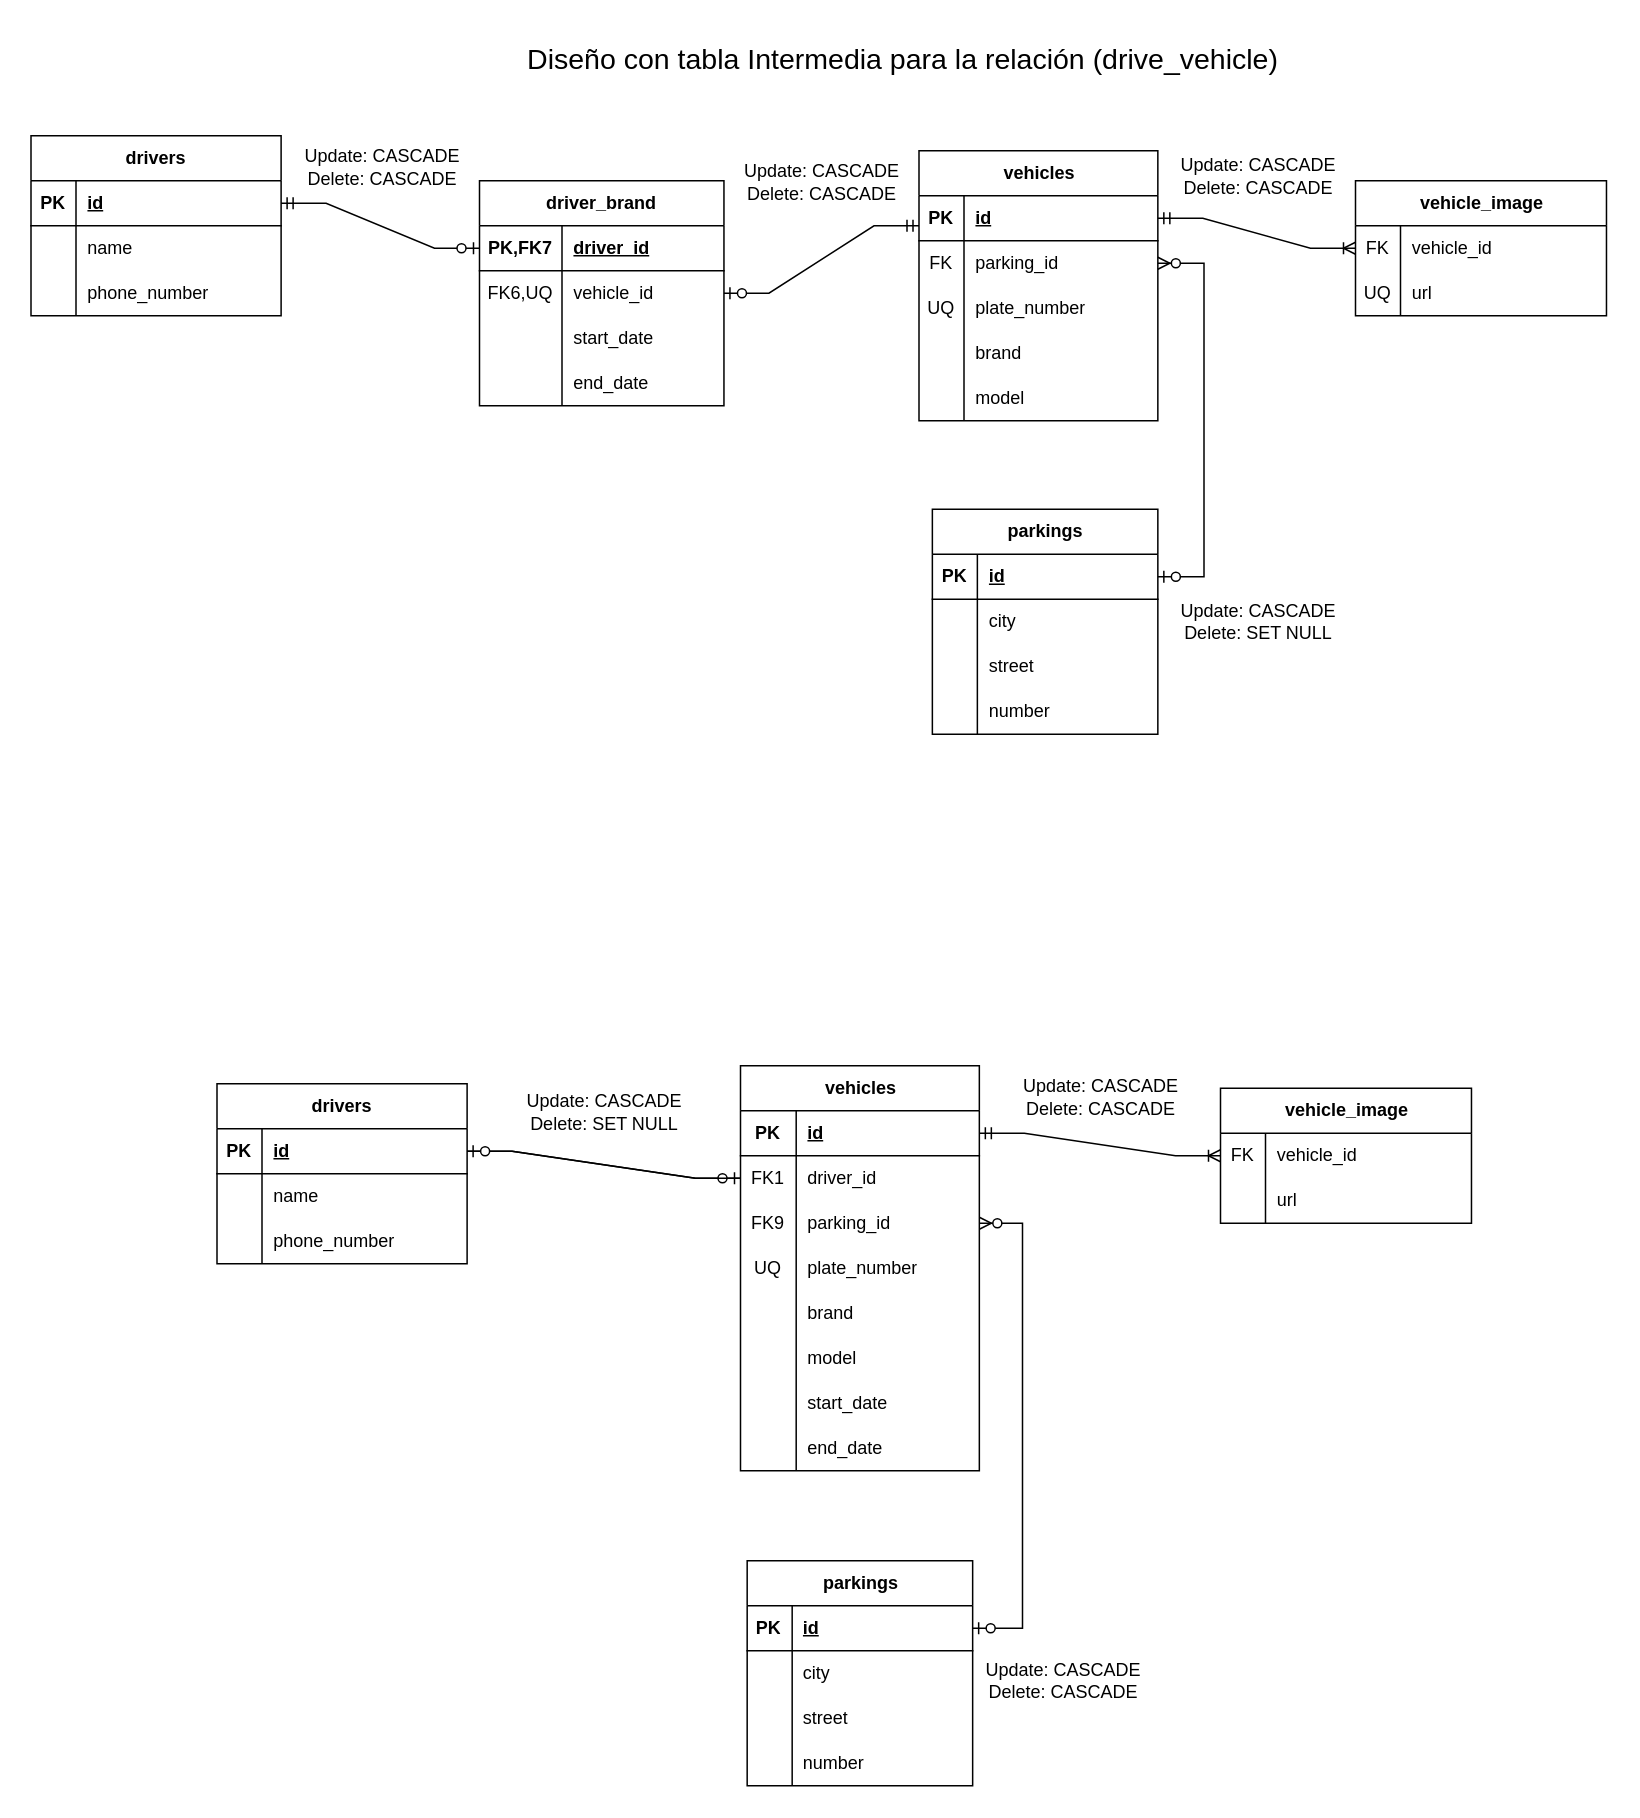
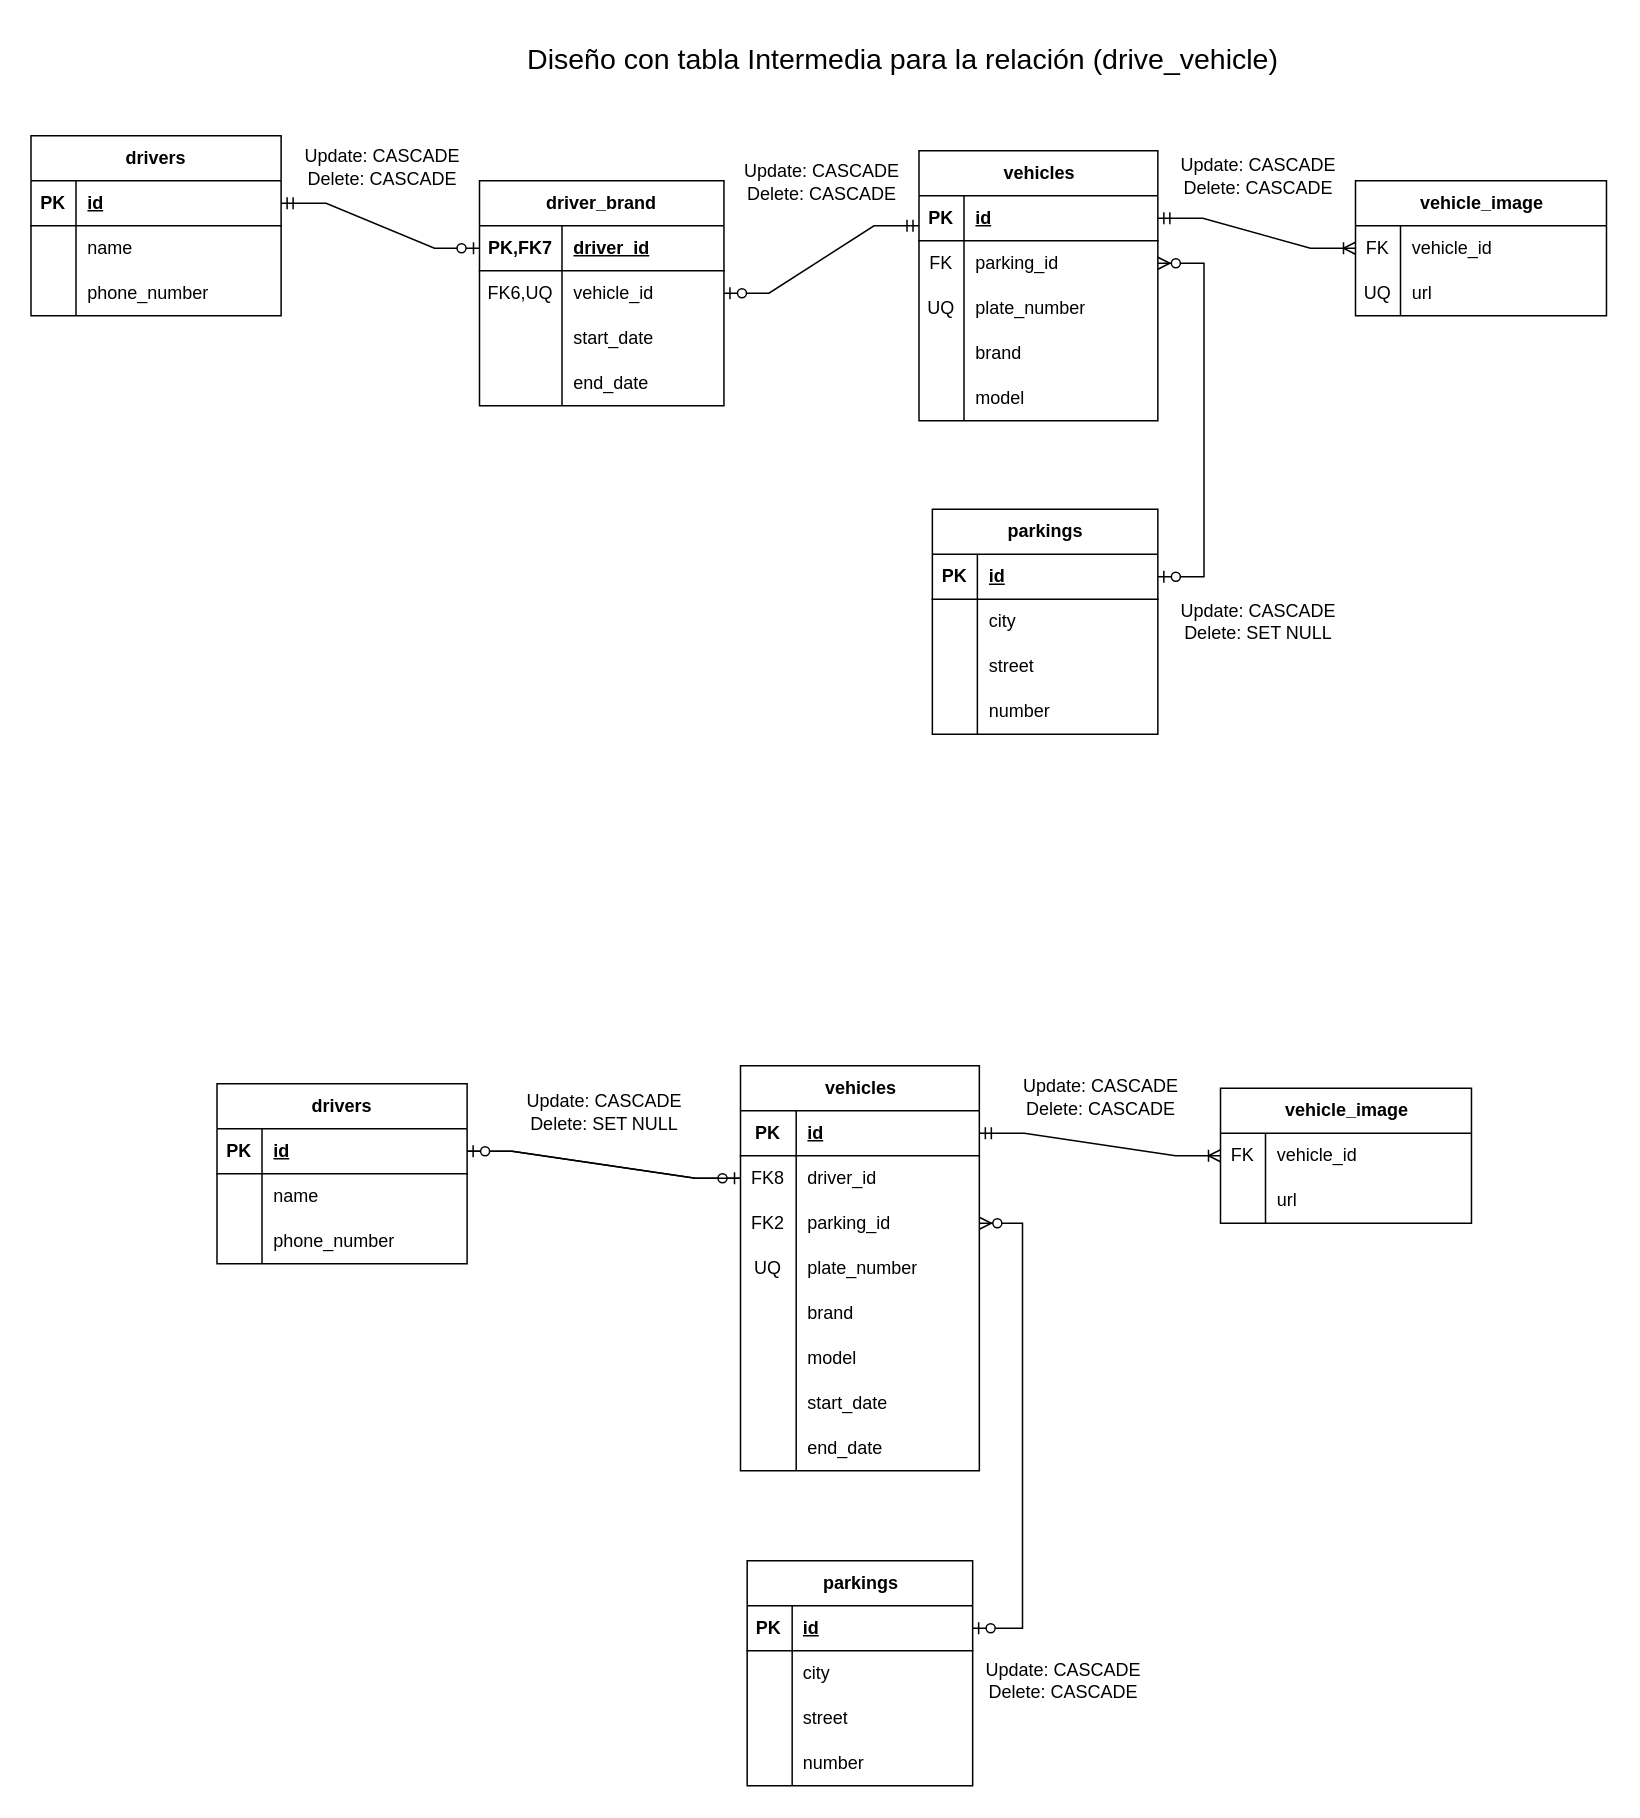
node "FK1": label "FK1" -> "FK8"
node "FK9": label "FK9" -> "FK2"
